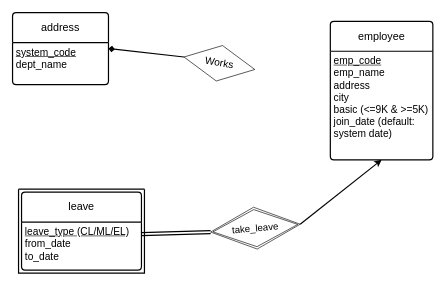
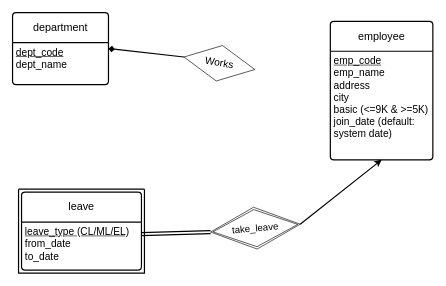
node "address": label "address" -> "department"
node "system_code dept_name": label "system_code dept_name" -> "dept_code dept_name"
